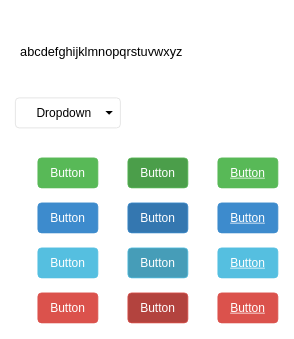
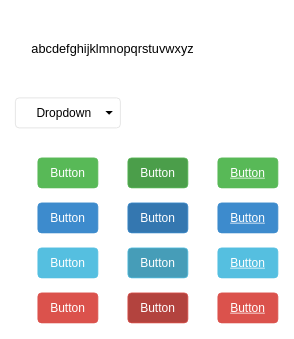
node "abcdefghijklmnopqrstuvwxyz": moved (102, 53) -> (113, 49)
